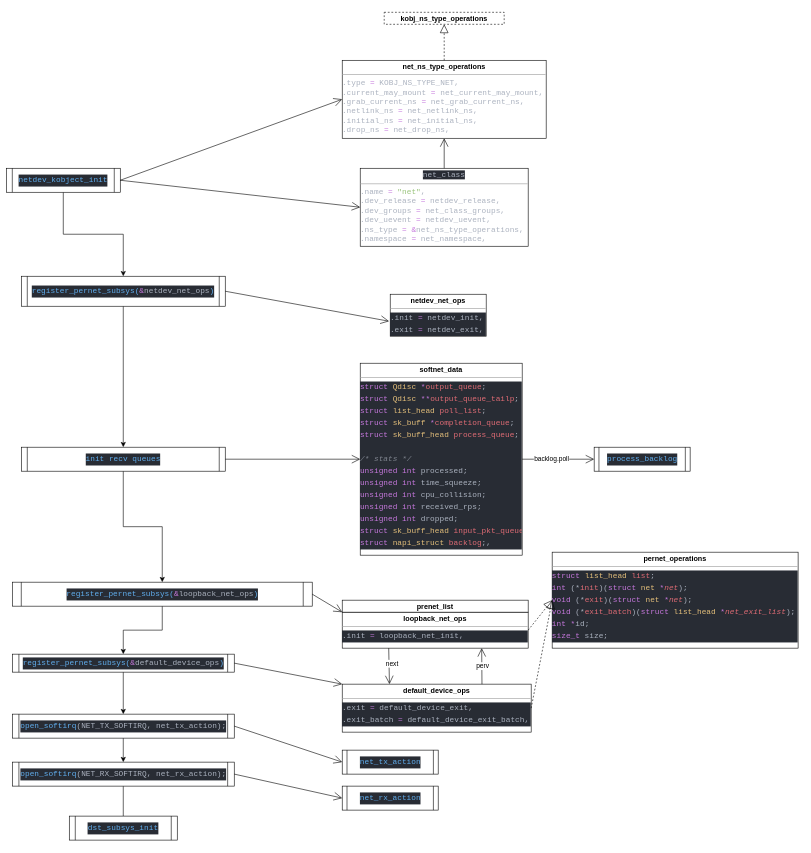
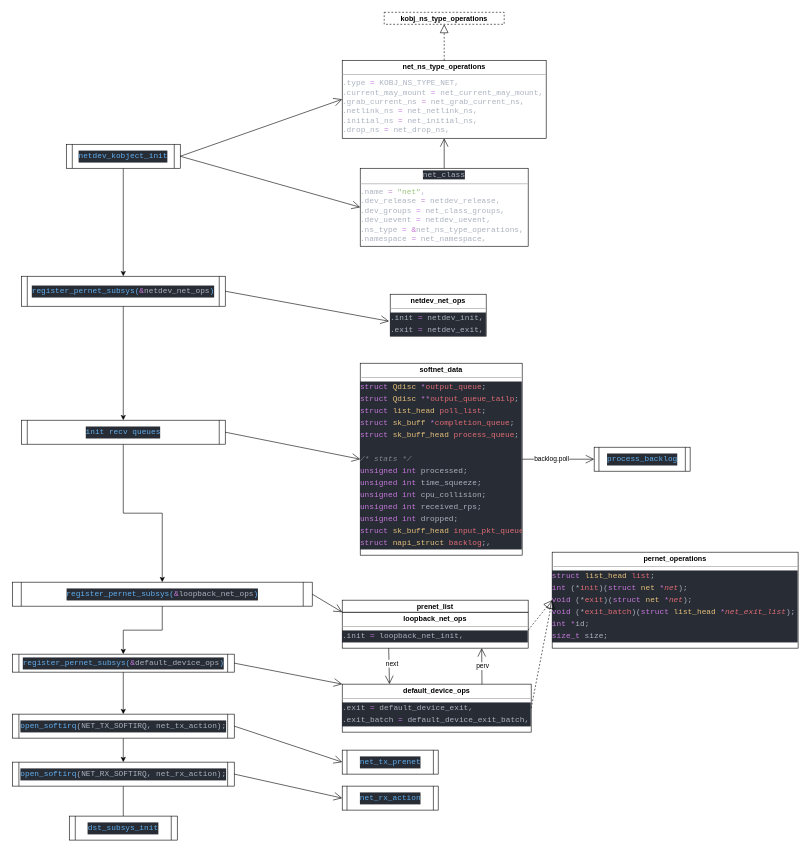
node "netdev_kobject_init": moved (63, 180) -> (123, 156)
node "init recv queues": moved (123, 459) -> (123, 432)
node "net_tx_action": label "net_tx_action" -> "net_tx_prenet"
